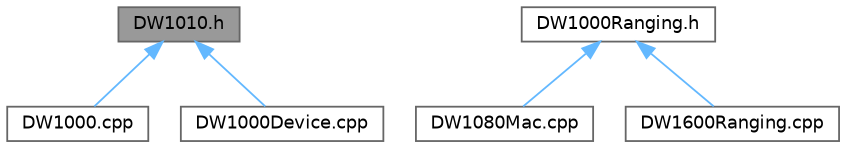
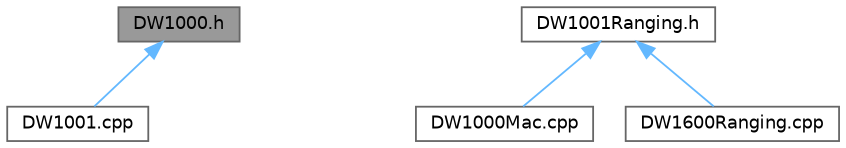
node "DW1010.h": label "DW1010.h" -> "DW1000.h"
node "DW1000Ranging.h": label "DW1000Ranging.h" -> "DW1001Ranging.h"
node "DW1000.cpp": label "DW1000.cpp" -> "DW1001.cpp"
node "DW1000Device.cpp": removed
node "DW1080Mac.cpp": label "DW1080Mac.cpp" -> "DW1000Mac.cpp"
